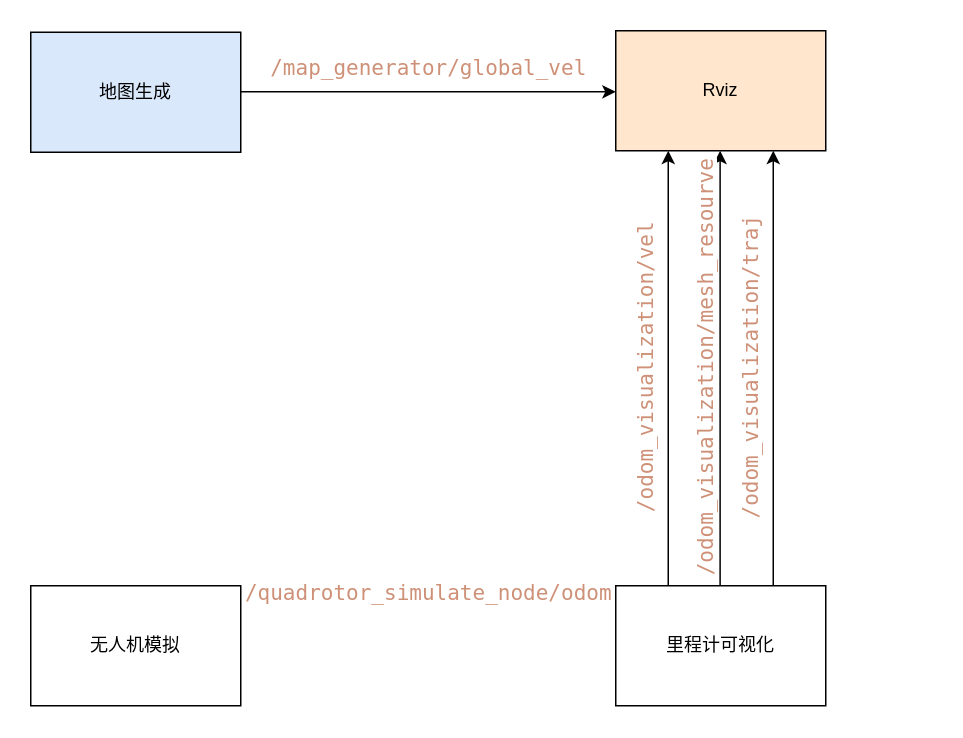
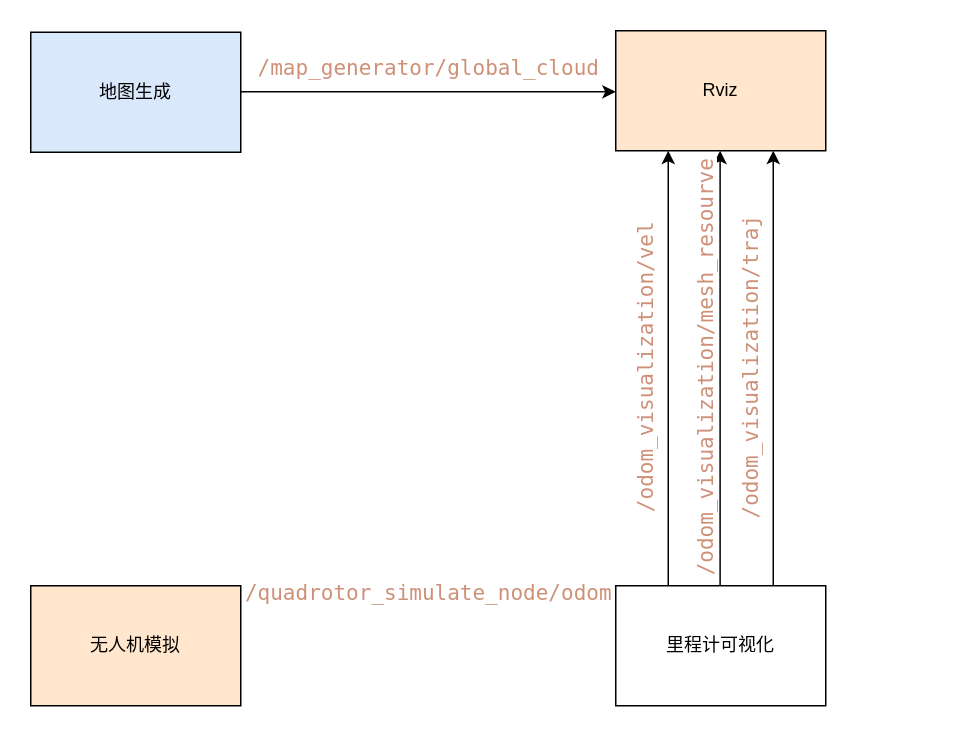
node "/map_generator/global_vel": label "/map_generator/global_vel" -> "/map_generator/global_cloud"
node "无人机模拟": fillcolor #ffffff -> #ffe6cc
